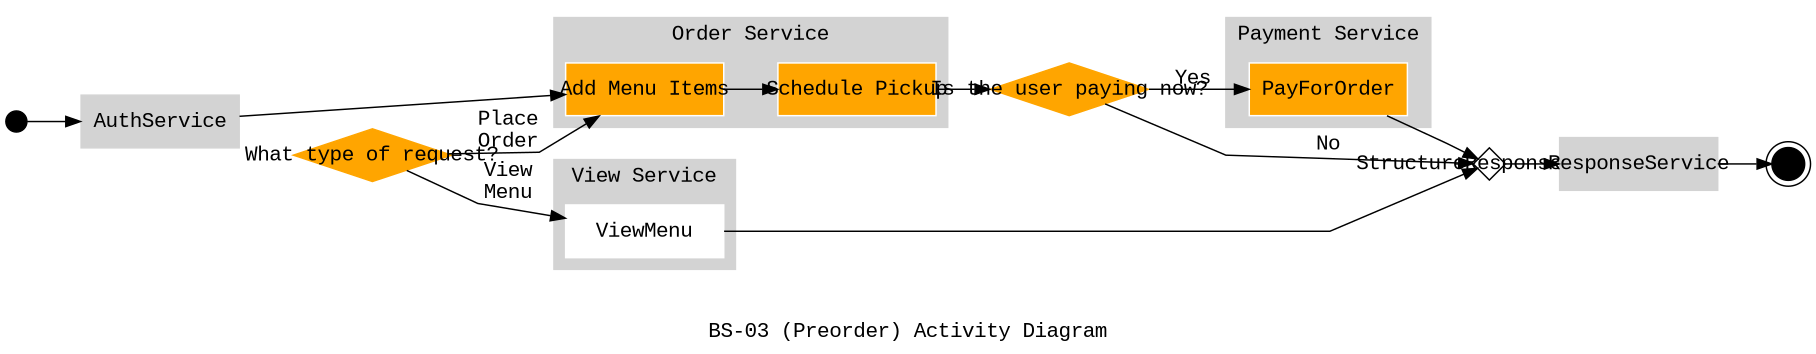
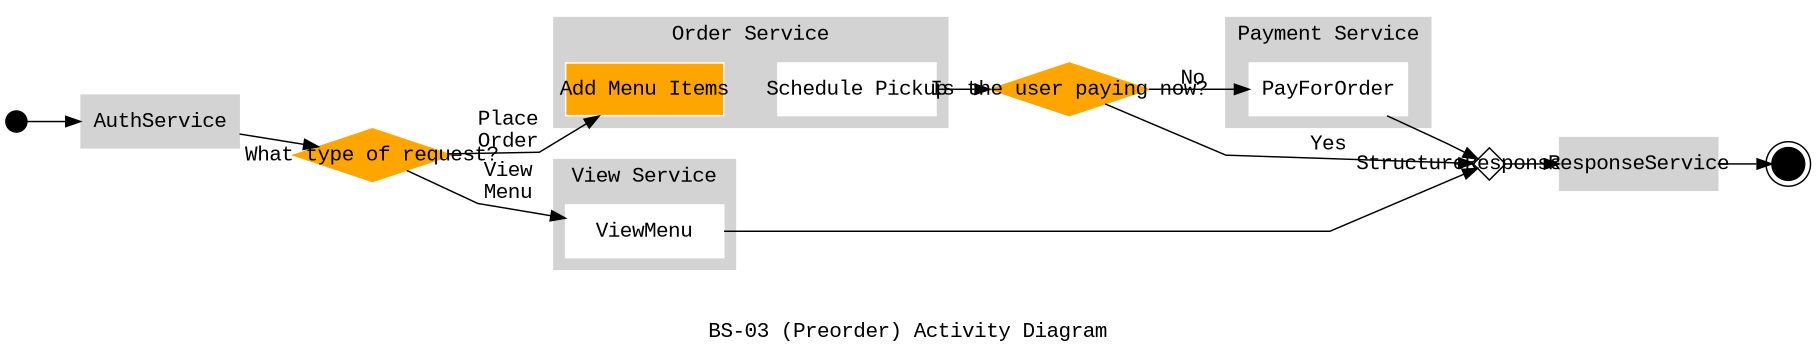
edge "Is the user paying now?" -> "PayForOrder": label "Yes" -> "No"
edge "Add Menu Items" -> "Schedule Pickup": removed
node "Schedule Pickup": fillcolor orange -> white
node "PayForOrder": fillcolor orange -> white
edge "AuthService" -> "Add Menu Items": now "AuthService" -> "What type of request?"
edge "Is the user paying now?" -> "StructureResponse_join": label "No" -> "Yes"
